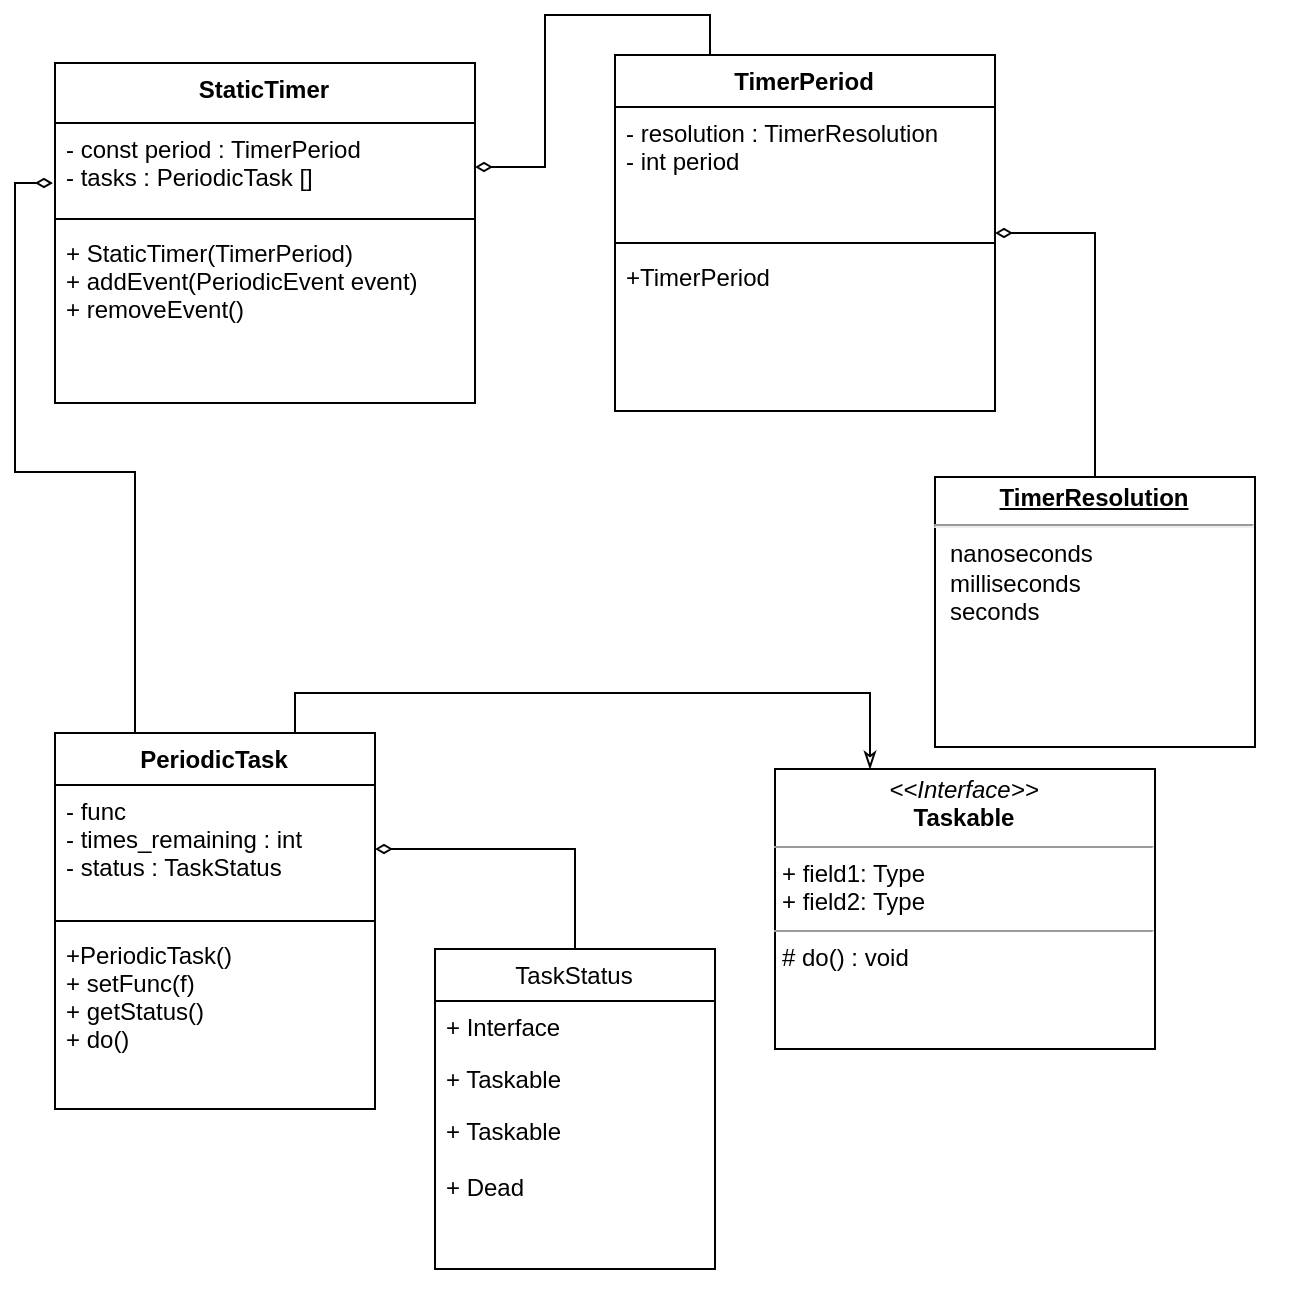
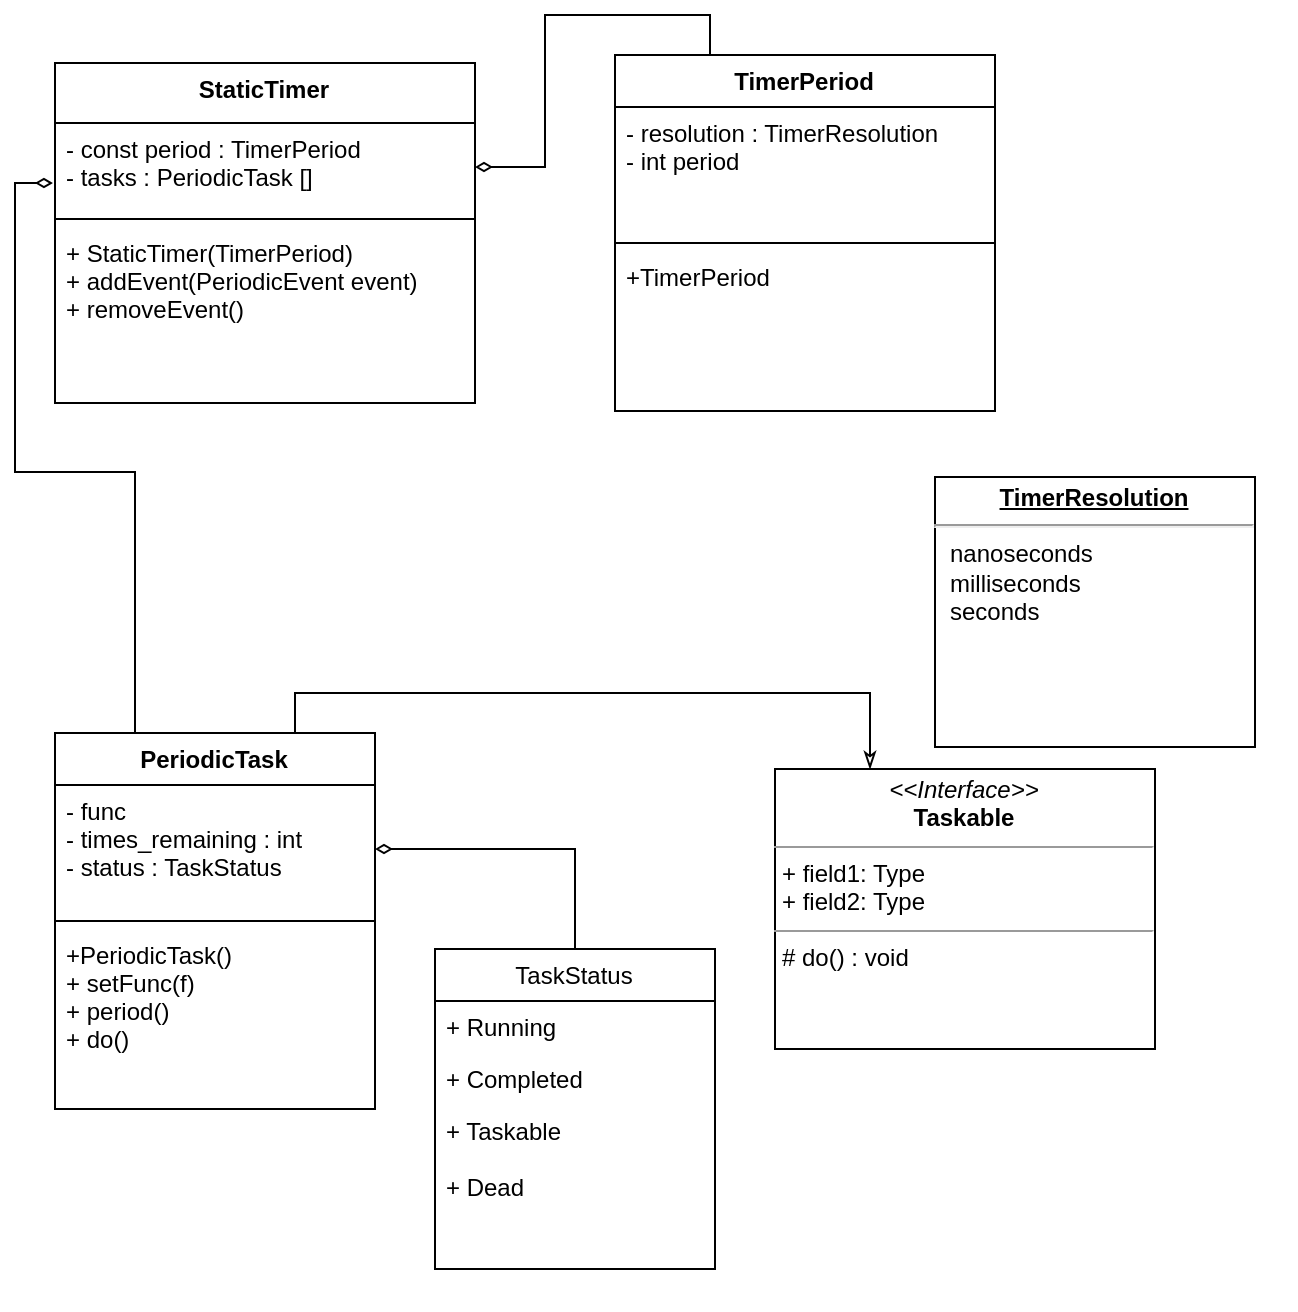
edge "TimerResolution nanoseconds milliseconds seconds" -> "TimerPeriod": removed
node "+PeriodicTask() + setFunc(f) + getStatus() + do()": label "+PeriodicTask() + setFunc(f) + getStatus() + do()" -> "+PeriodicTask() + setFunc(f) + period() + do()"
node "+ Interface": label "+ Interface" -> "+ Running"
node "+ Taskable": label "+ Taskable" -> "+ Completed"
